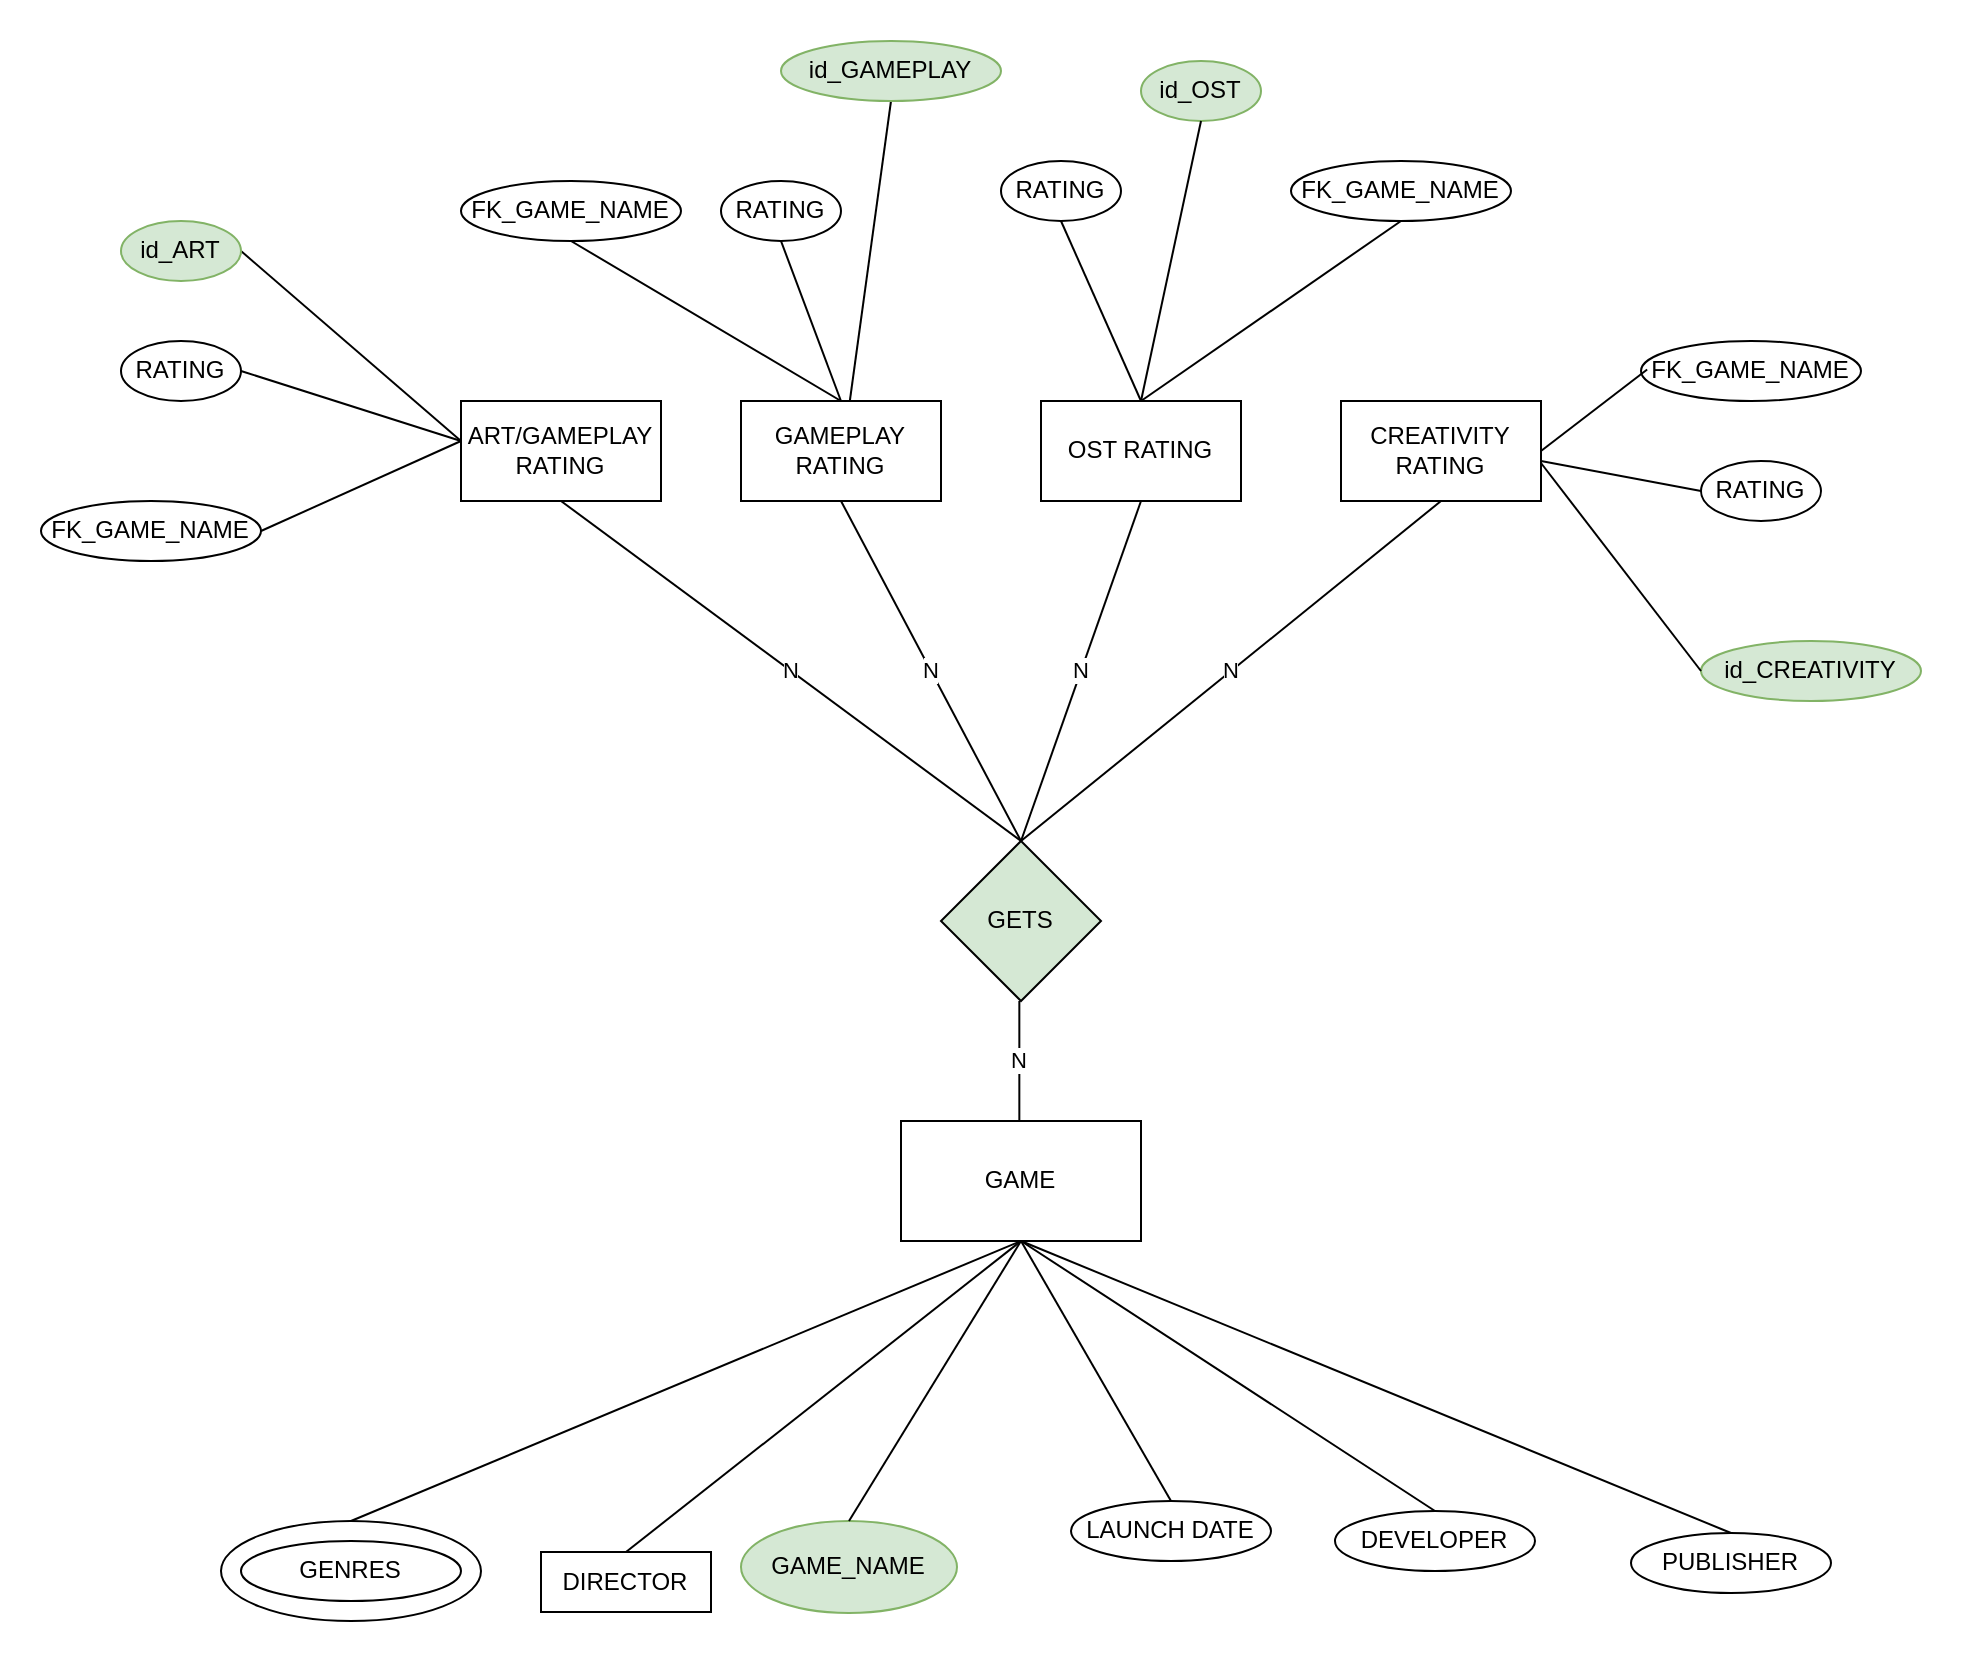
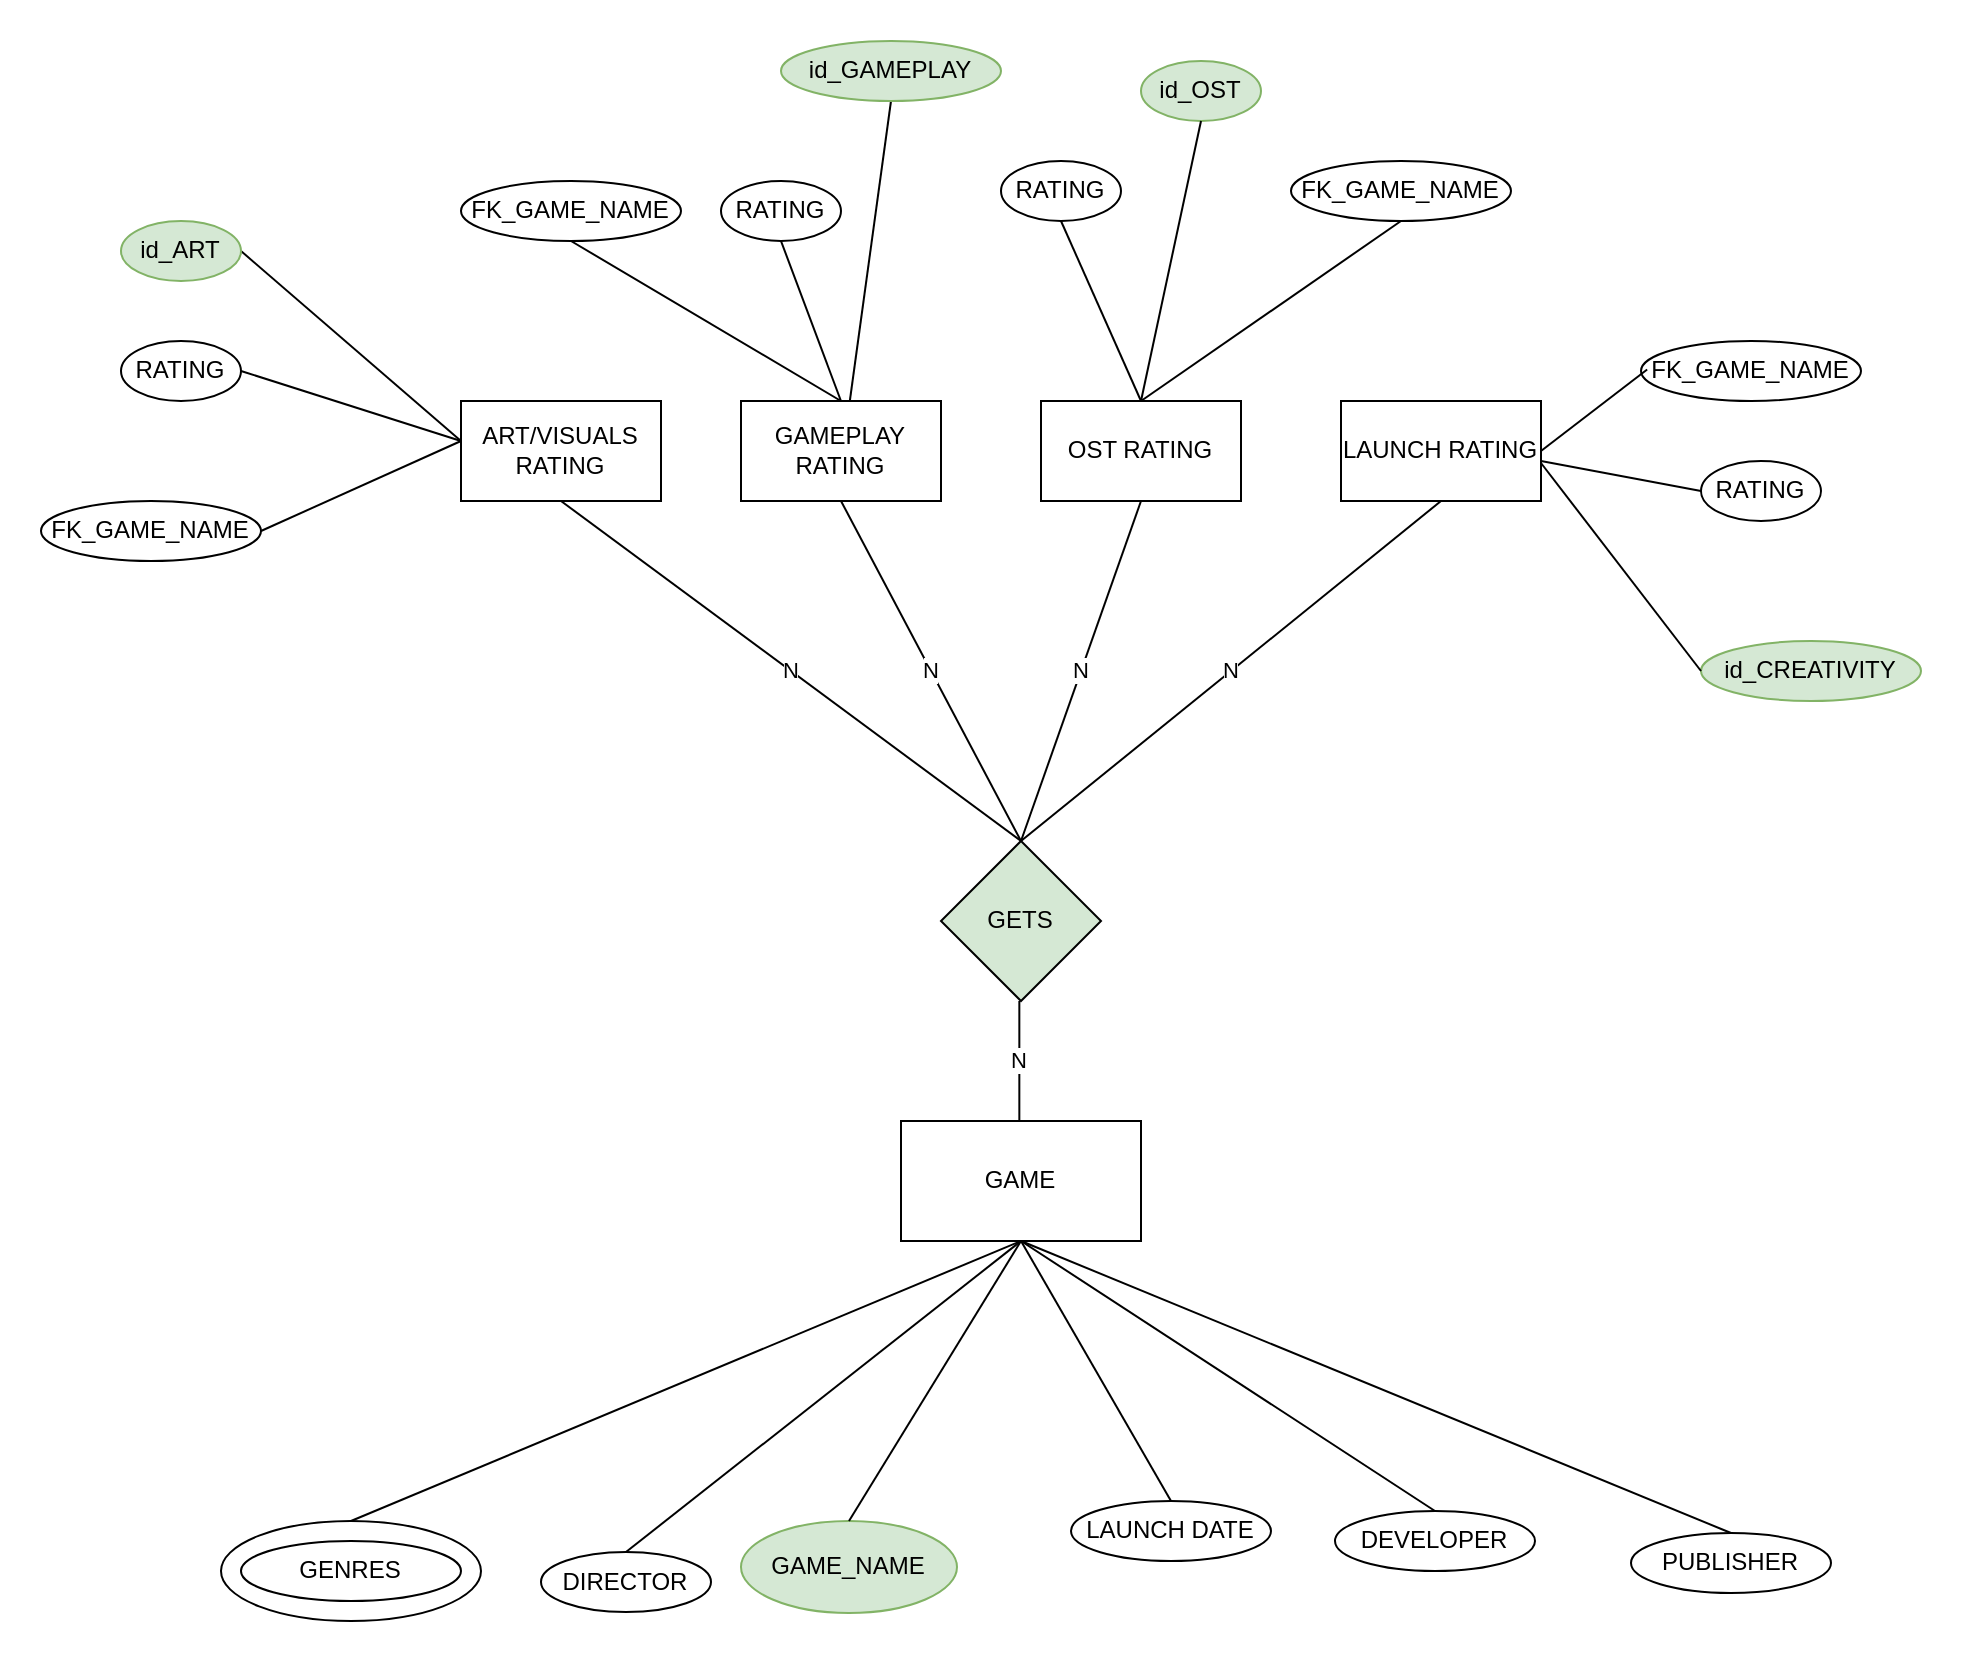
node "ART/GAMEPLAY RATING": label "ART/GAMEPLAY RATING" -> "ART/VISUALS RATING"
node "CREATIVITY RATING": label "CREATIVITY RATING" -> "LAUNCH RATING"
node "DIRECTOR": shape rectangle -> ellipse
